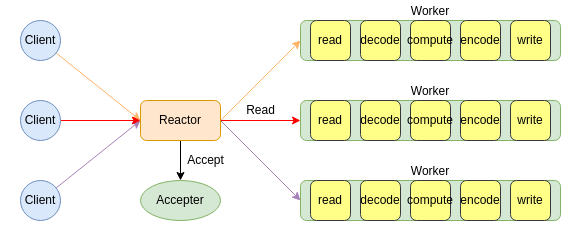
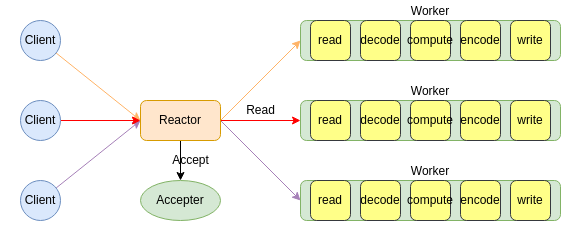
node "Accept": moved (206, 161) -> (191, 161)
